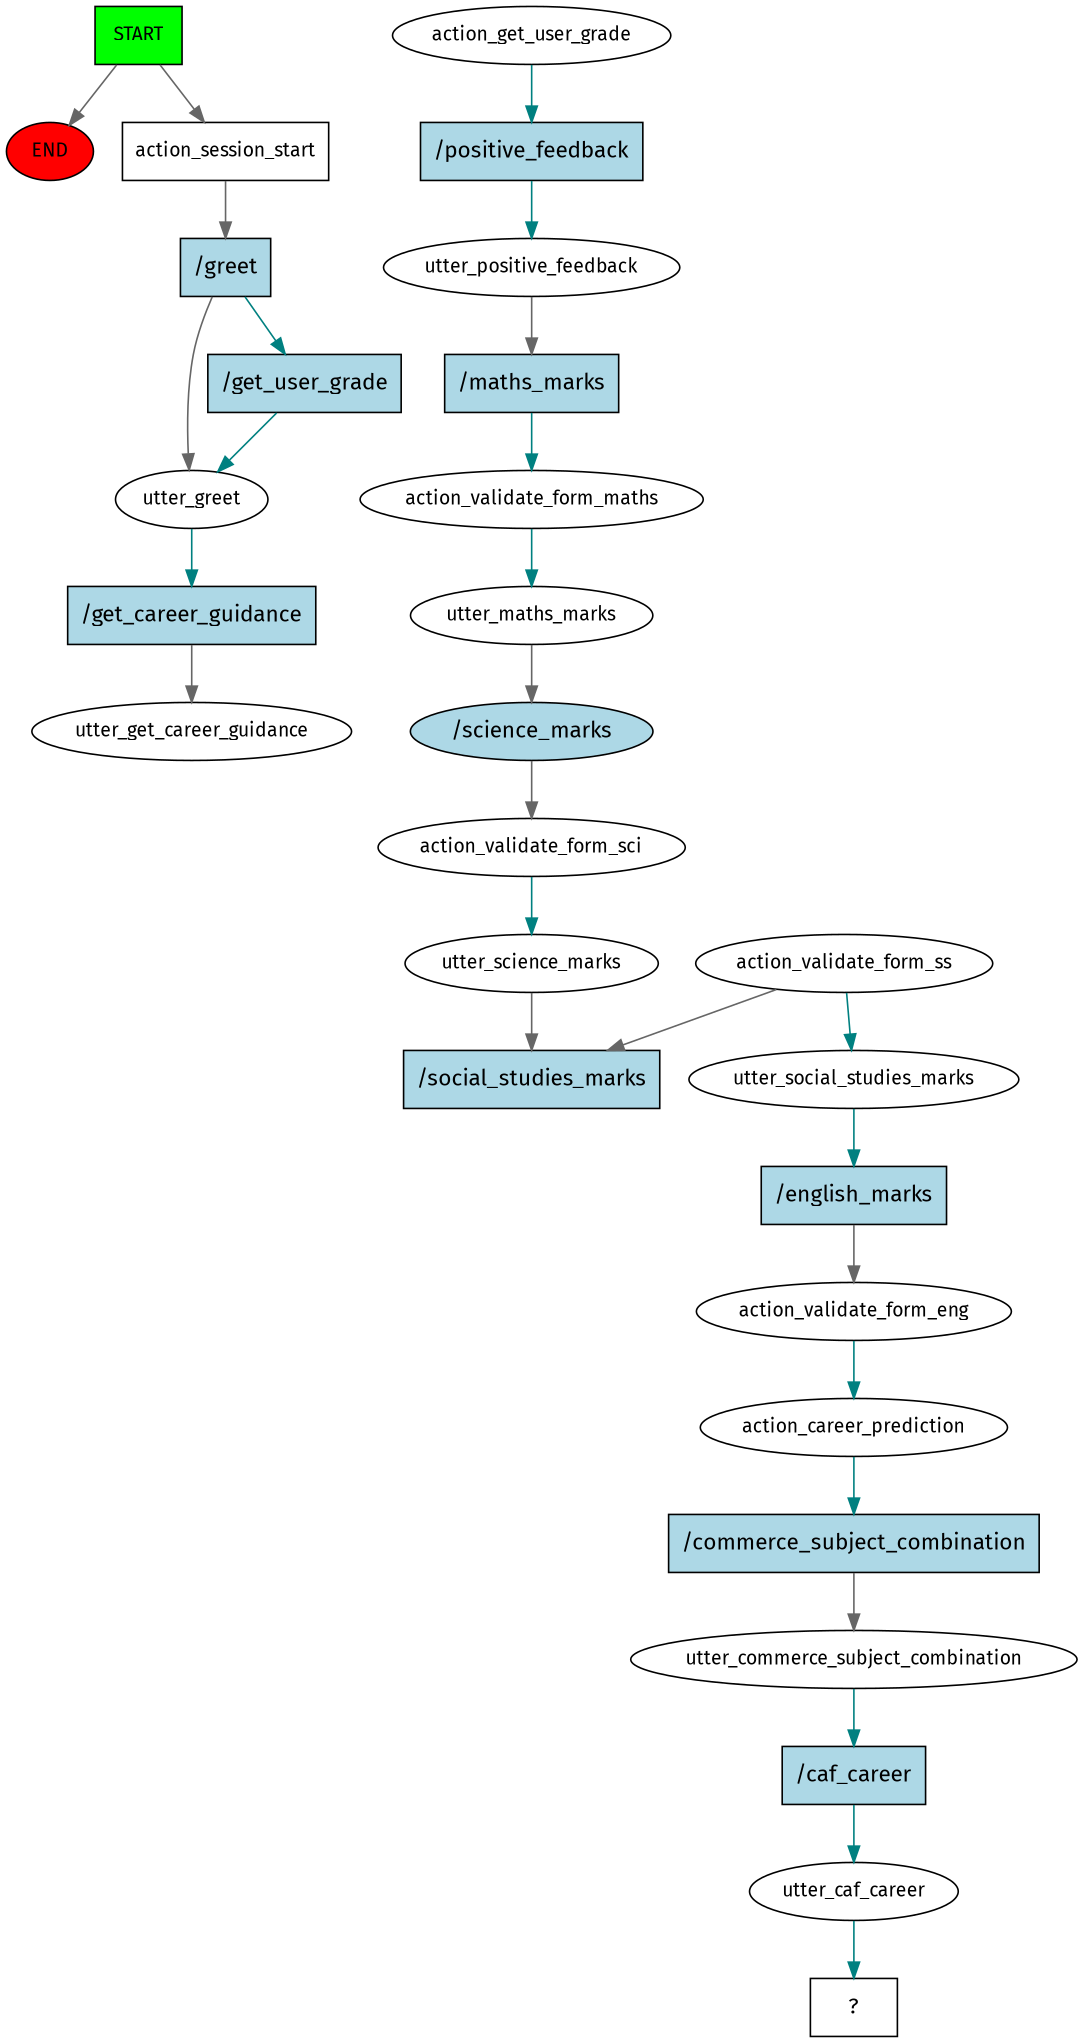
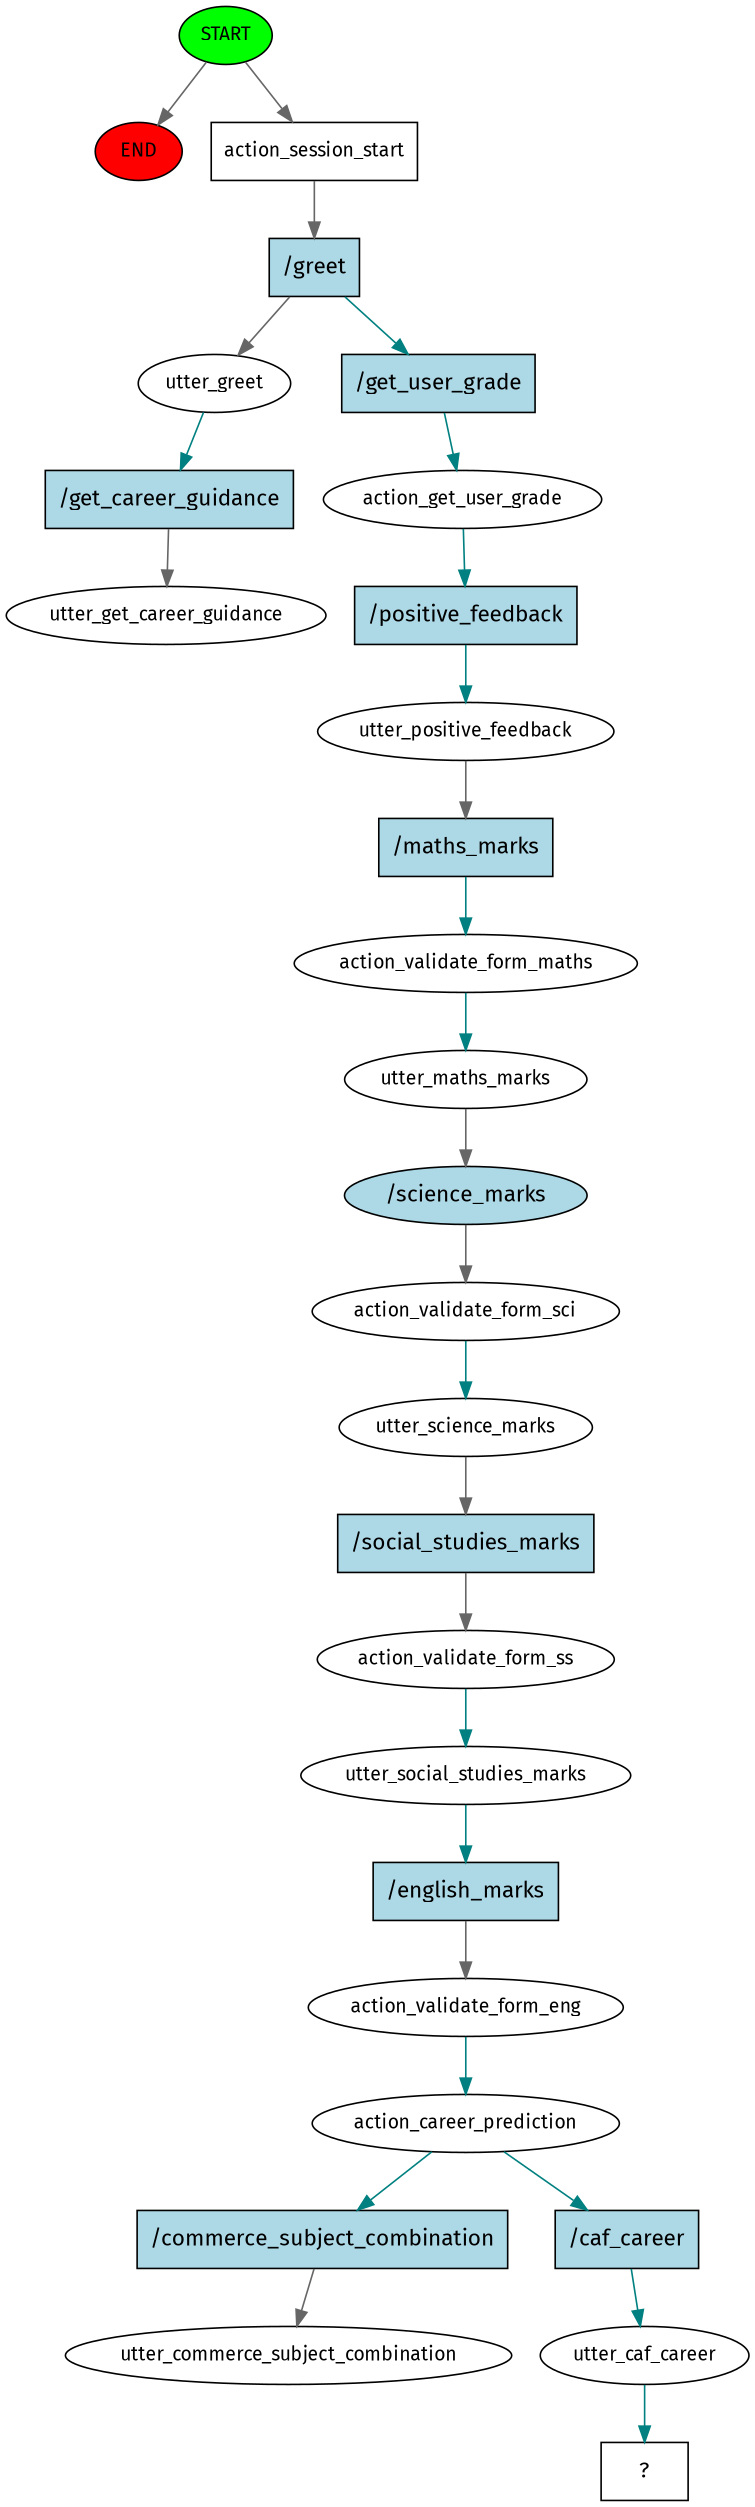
node "START": shape box -> ellipse
edge "/get_user_grade" -> "utter_greet": now "/get_user_grade" -> "action_get_user_grade"
edge "action_validate_form_ss" -> "/social_studies_marks": reversed
edge "utter_commerce_subject_combination" -> "/caf_career": now "action_career_prediction" -> "/caf_career"
